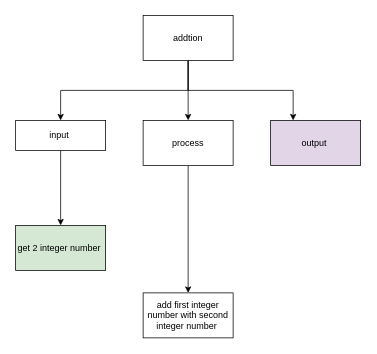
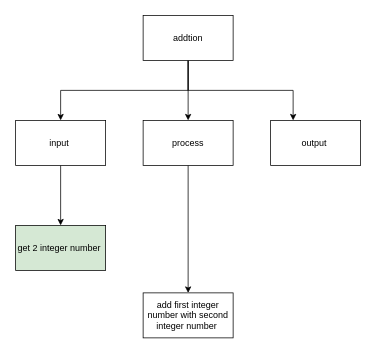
node "input": size 90x30 -> 90x45
node "output": fillcolor #e1d5e7 -> #ffffff
